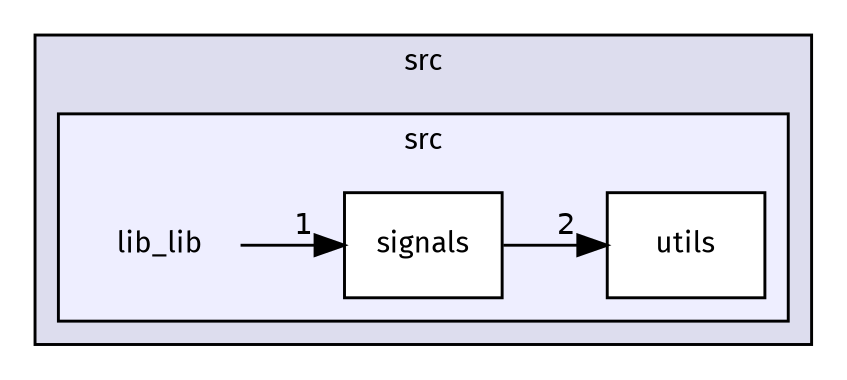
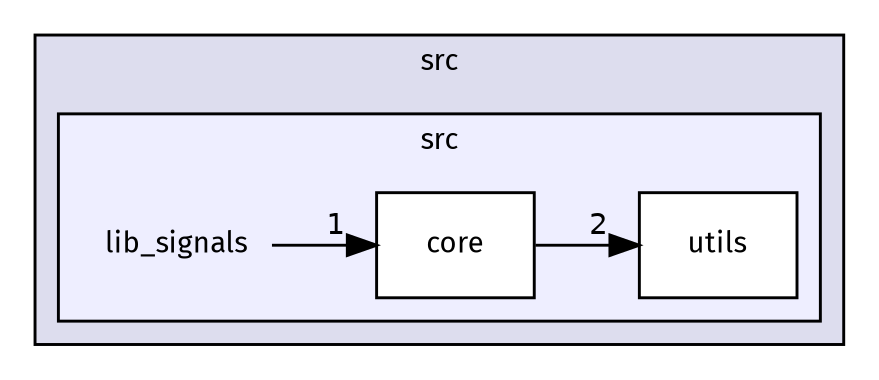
node "lib_lib": label "lib_lib" -> "lib_signals"
node "signals": label "signals" -> "core"
